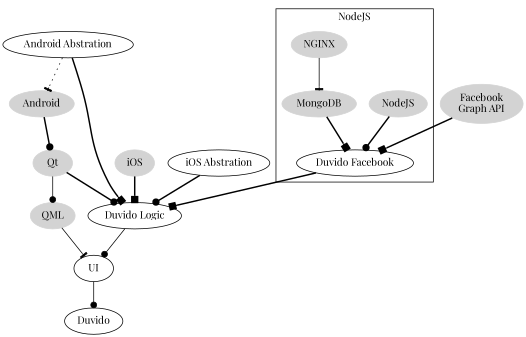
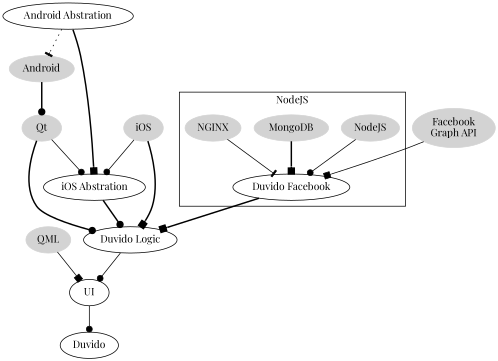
edge "NGINX" -> "MongoDB": now "NGINX" -> "Duvido Facebook"
edge "Android Abstration" -> "Duvido Logic": now "Android Abstration" -> "iOS Abstration"
edge "NodeJS" -> "Duvido Facebook": style bold -> solid
edge "Facebook Graph API" -> "Duvido Facebook": style bold -> solid
edge "iOS" -> "iOS Abstration": added
edge "Qt" -> "QML": now "Qt" -> "iOS Abstration"
edge "QML" -> "UI": arrowhead tee -> box
